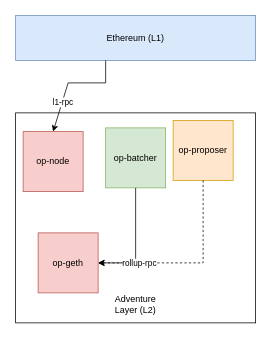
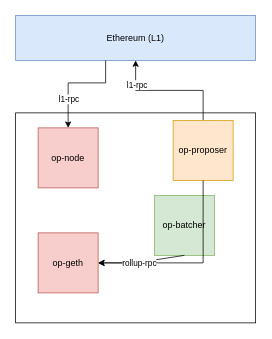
edge "op-proposer" -> "Ethereum (L1)": added, label "l1-rpc"
node "op-batcher": moved (135, 158) -> (184, 225)
node "op-node": moved (53, 162) -> (68, 158)
edge "op-proposer" -> "op-geth": style dashed -> solid
node "Adventure Layer (L2)": removed
